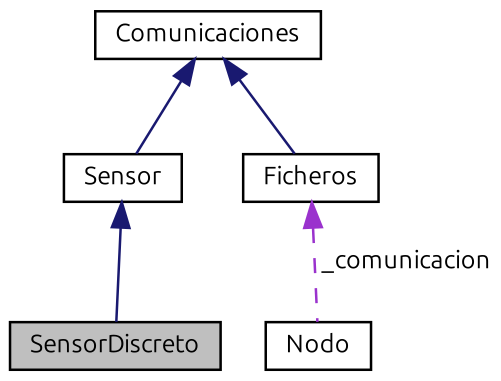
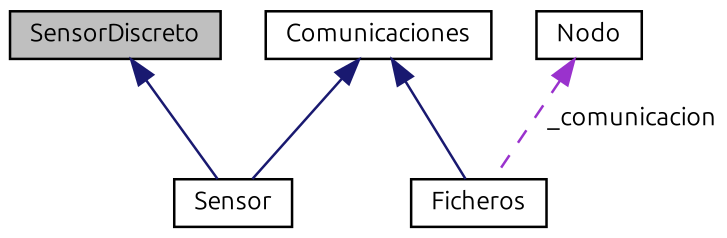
edge "SensorDiscreto" -> "Sensor": reversed
edge "Nodo" -> "Ficheros": reversed
